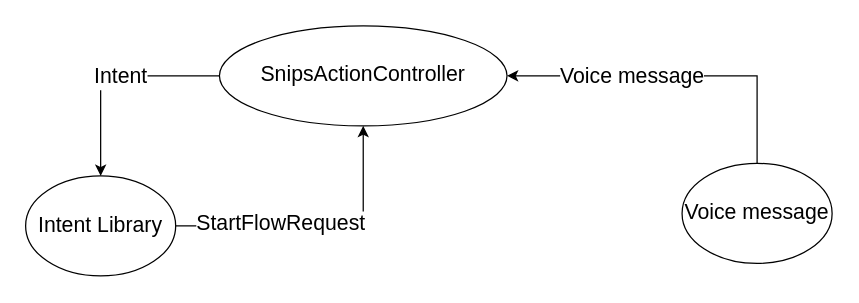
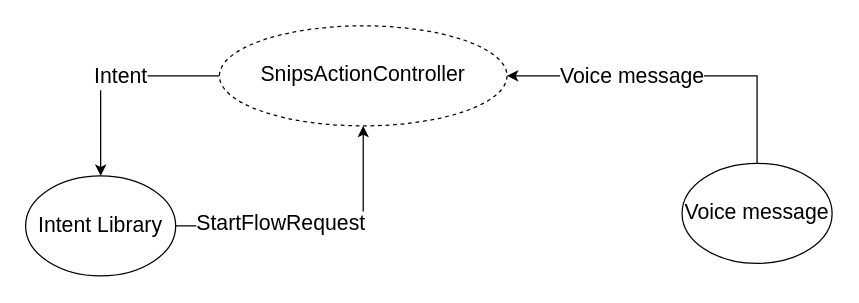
node "SnipsActionController": style solid -> dashed
